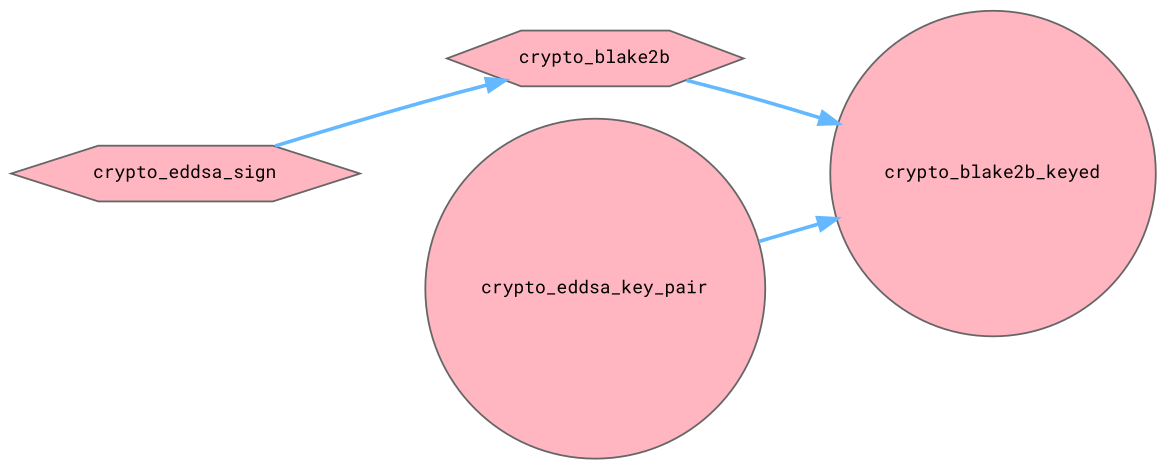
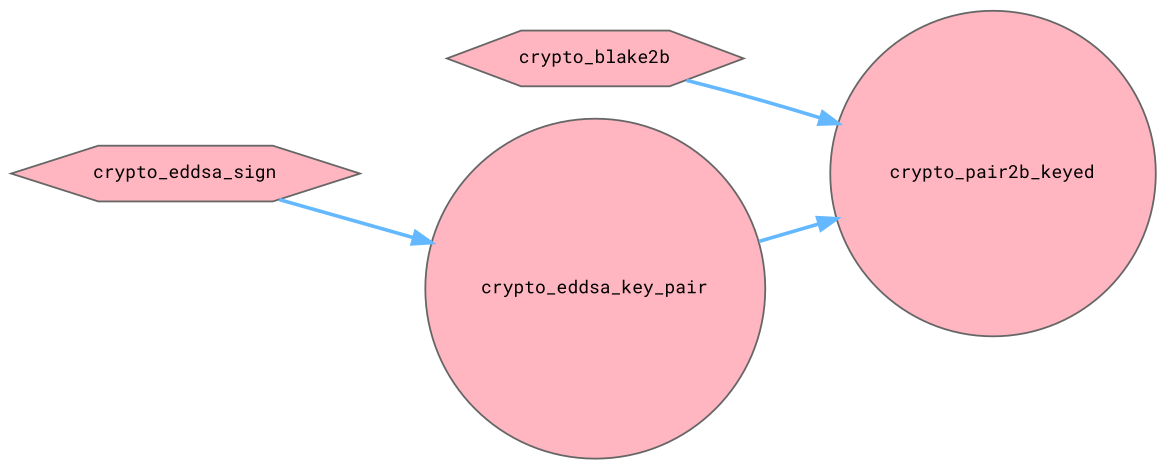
edge "crypto_eddsa_sign" -> "crypto_blake2b": now "crypto_eddsa_sign" -> "crypto_eddsa_key_pair"
node "crypto_blake2b_keyed": label "crypto_blake2b_keyed" -> "crypto_pair2b_keyed"
